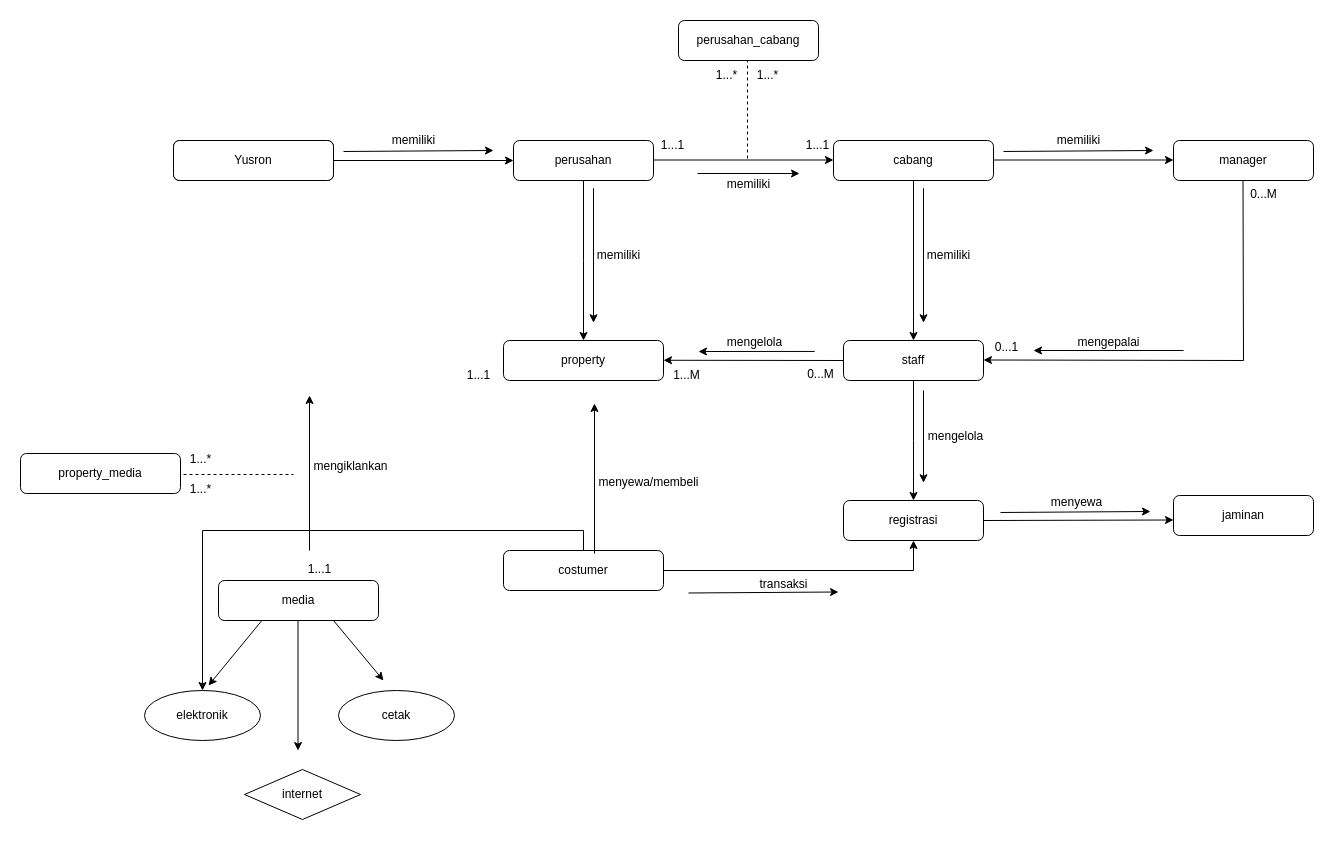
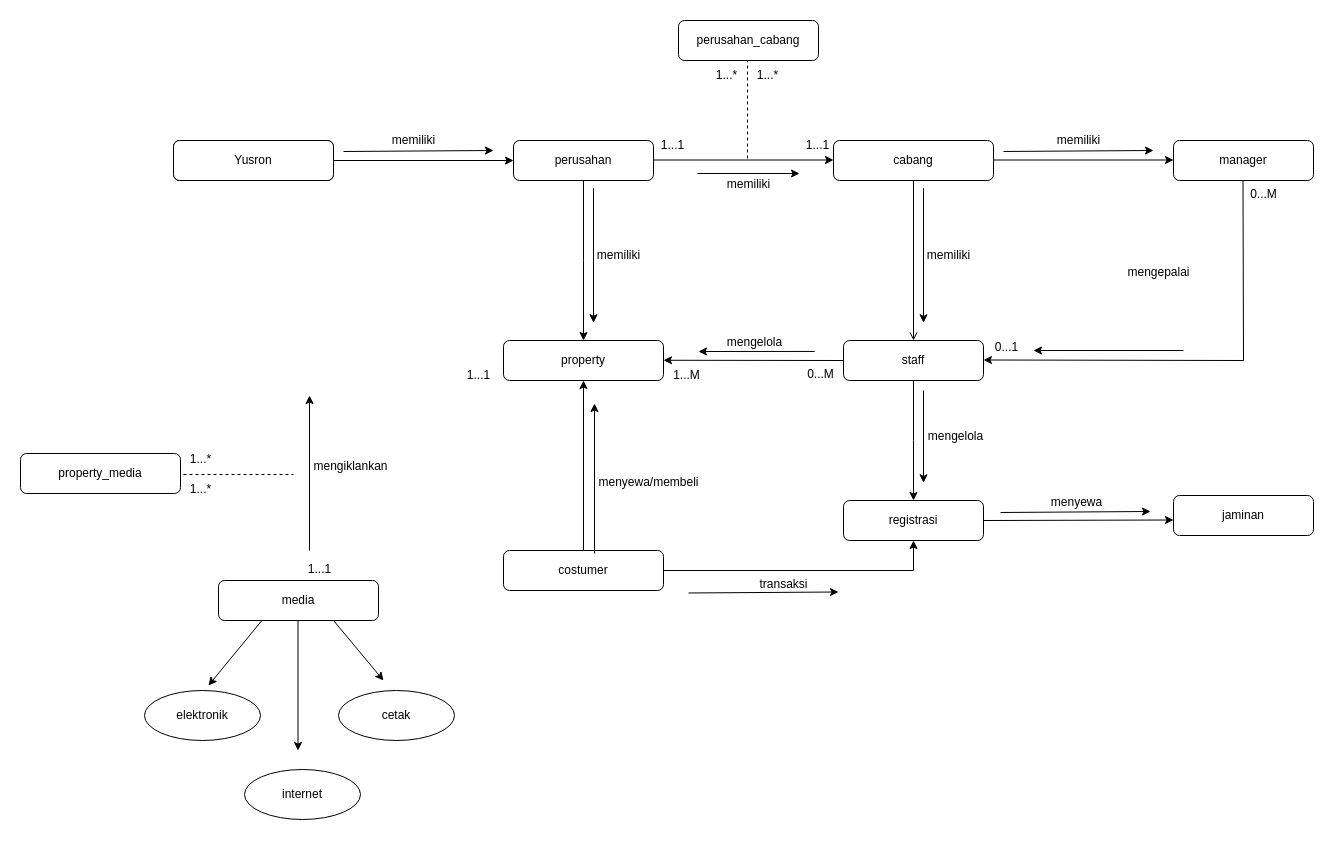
edge "cabang" -> "staff": arrowhead classic -> open
node "mengepalai": moved (1109, 343) -> (1159, 273)
edge "costumer" -> "elektronik": now "costumer" -> "property"
node "internet": shape diamond -> ellipse
